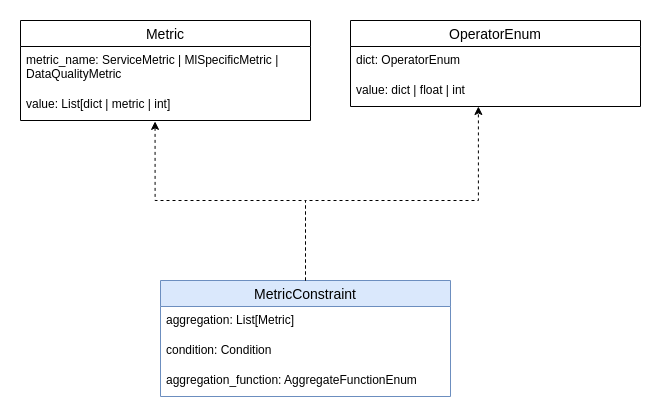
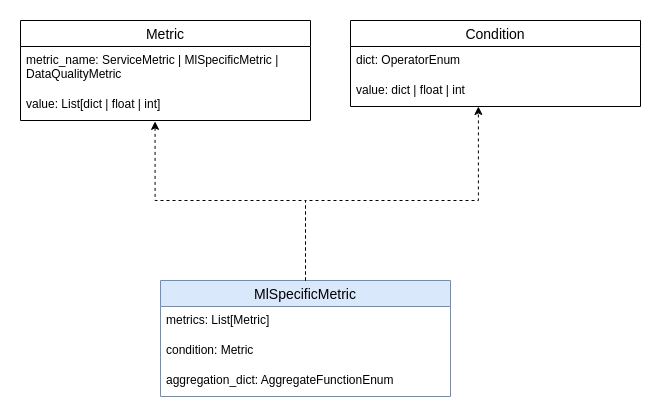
node "OperatorEnum": label "OperatorEnum" -> "Condition"
node "value: List[dict | metric | int]": label "value: List[dict | metric | int]" -> "value: List[dict | float | int]"
node "MetricConstraint": label "MetricConstraint" -> "MlSpecificMetric"
node "aggregation: List[Metric]": label "aggregation: List[Metric]" -> "metrics: List[Metric]"
node "condition: Condition": label "condition: Condition" -> "condition: Metric"
node "aggregation_function: AggregateFunctionEnum": label "aggregation_function: AggregateFunctionEnum" -> "aggregation_dict: AggregateFunctionEnum"
